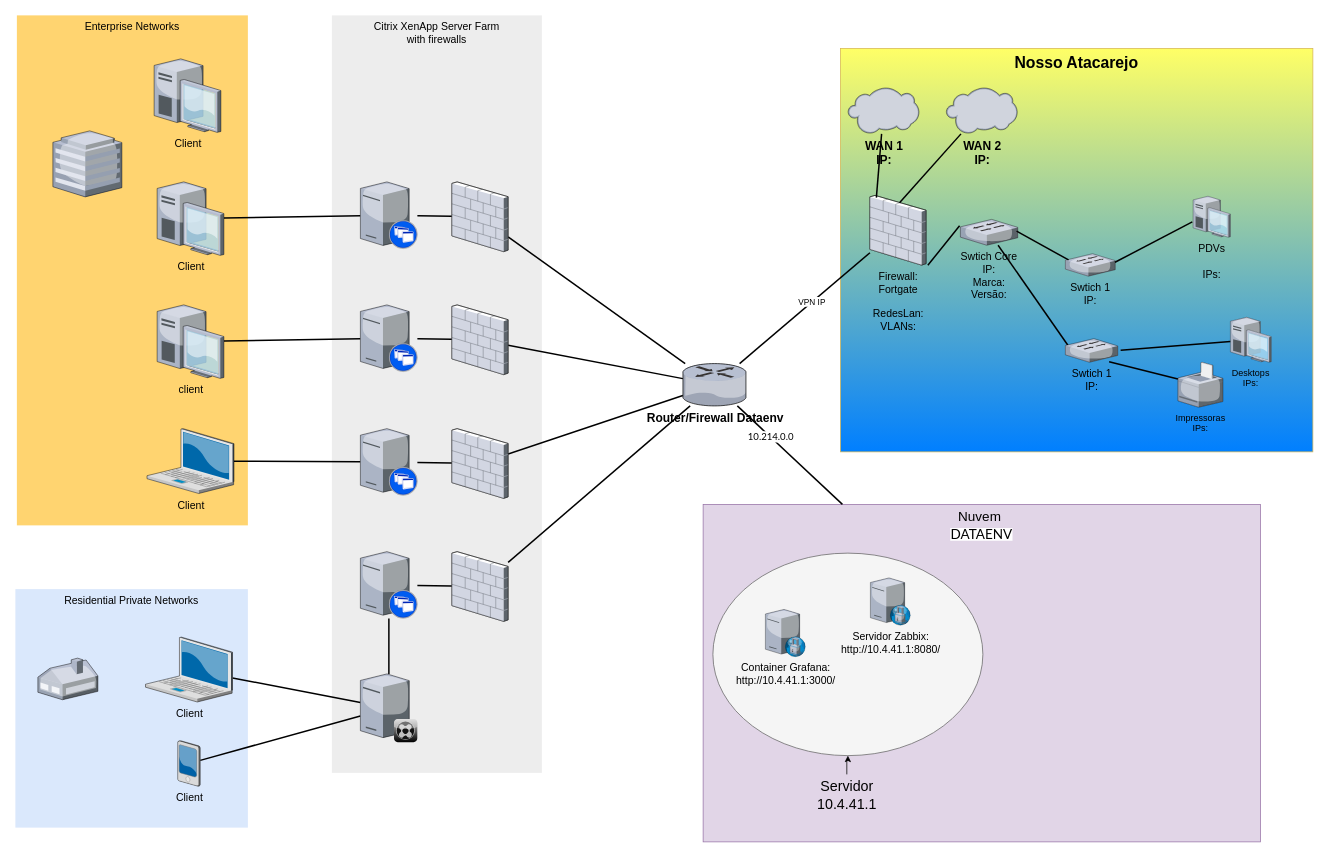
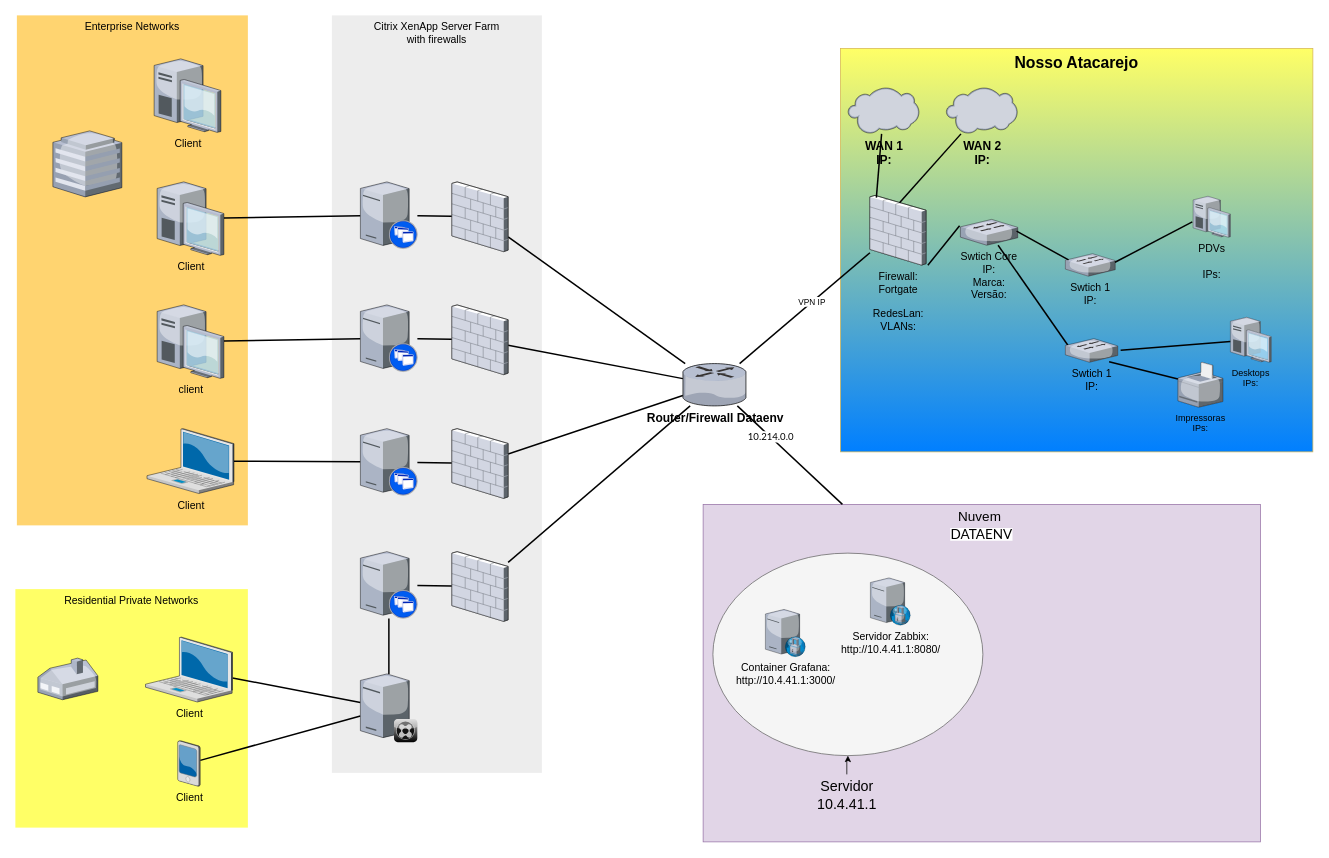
node "Residential Private Networks": fillcolor #dae8fc -> #ffff66
